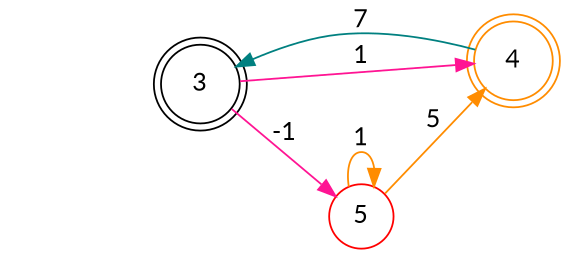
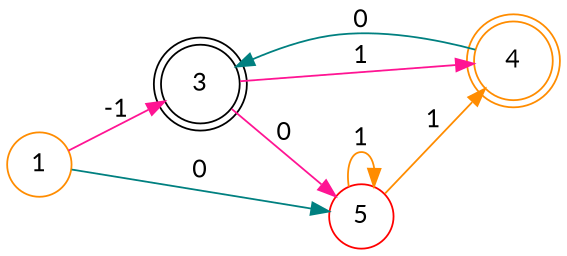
edge "4" -> "3": label "7" -> "0"
edge "5" -> "4": label "5" -> "1"
edge "3" -> "5": label "-1" -> "0"
node "1": added
